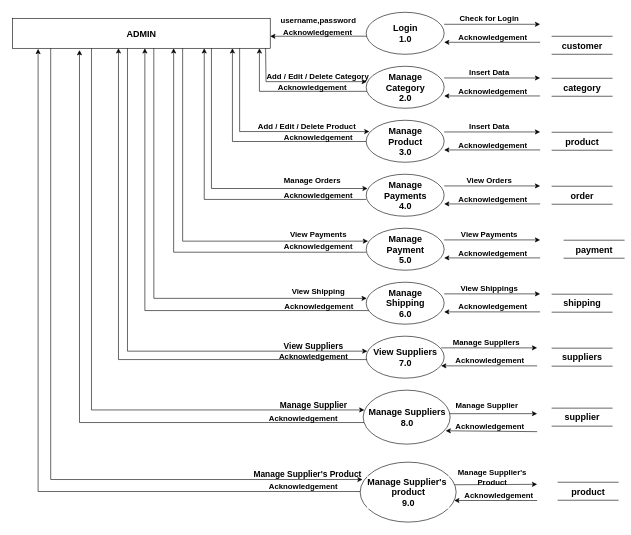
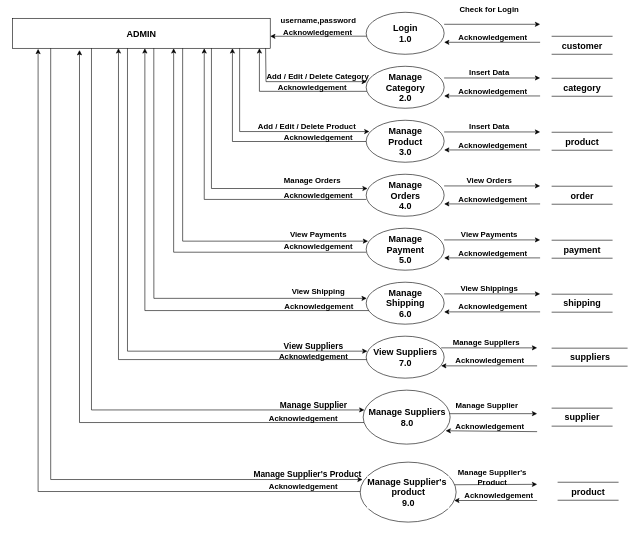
node "Check for Login": moved (489, 18) -> (489, 9)
node "Manage Payments 4.0": label "Manage Payments 4.0" -> "Manage Orders 4.0"
node "payment": moved (594, 249) -> (582, 249)
node "suppliers": size 60x18 -> 75x18
